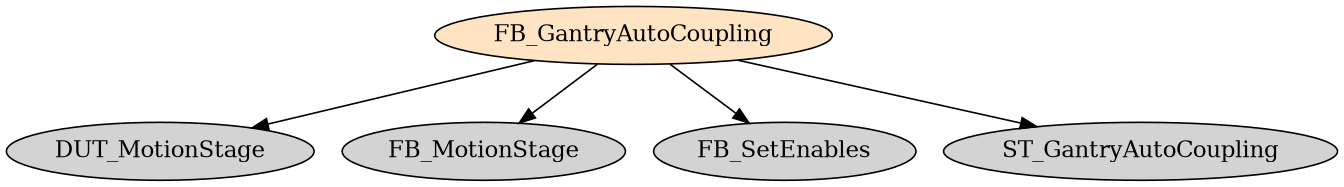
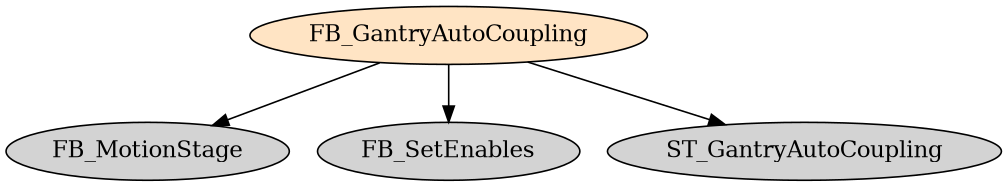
node "DUT_MotionStage": removed
